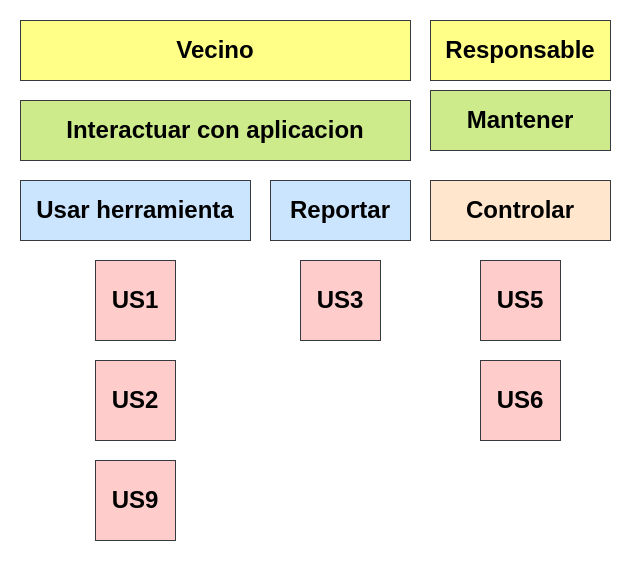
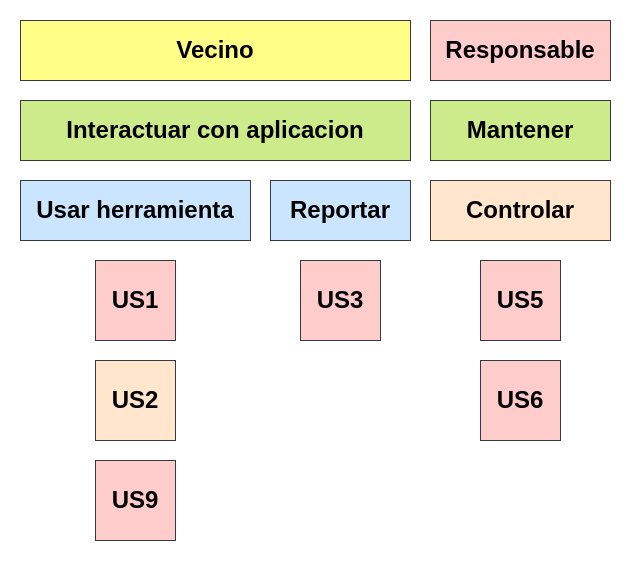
node "Responsable": fillcolor #ffff88 -> #ffcccc
node "Mantener": moved (521, 121) -> (521, 131)
node "US2": fillcolor #ffcccc -> #ffe6cc
